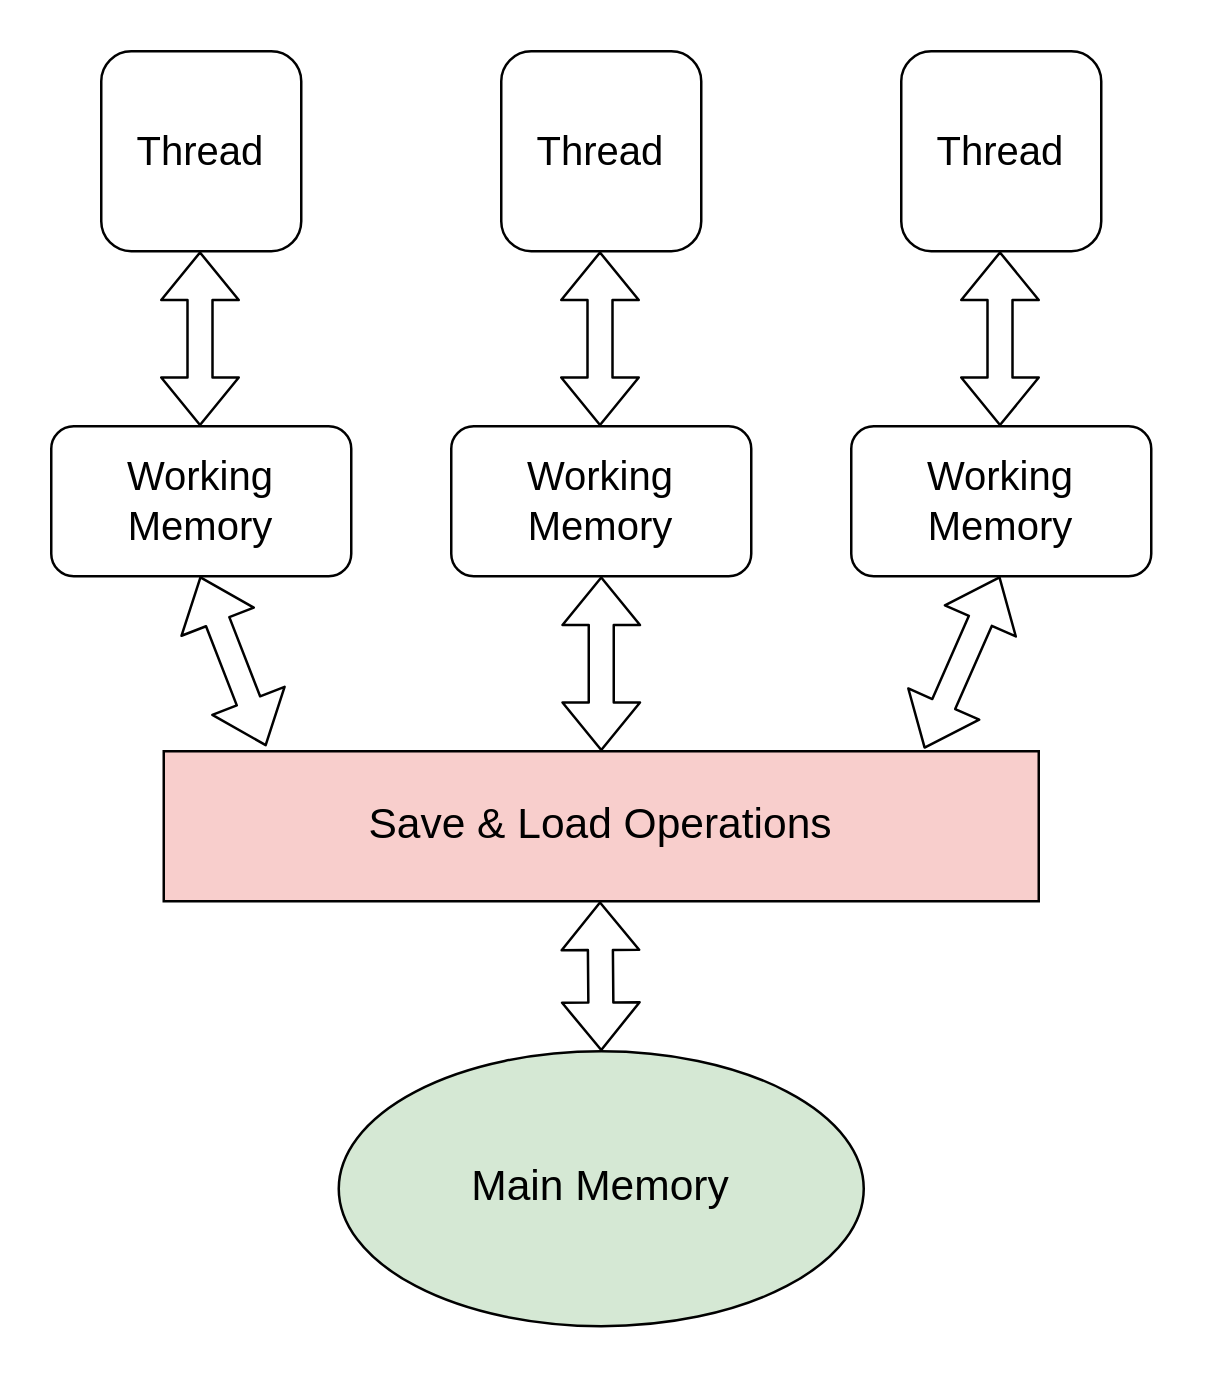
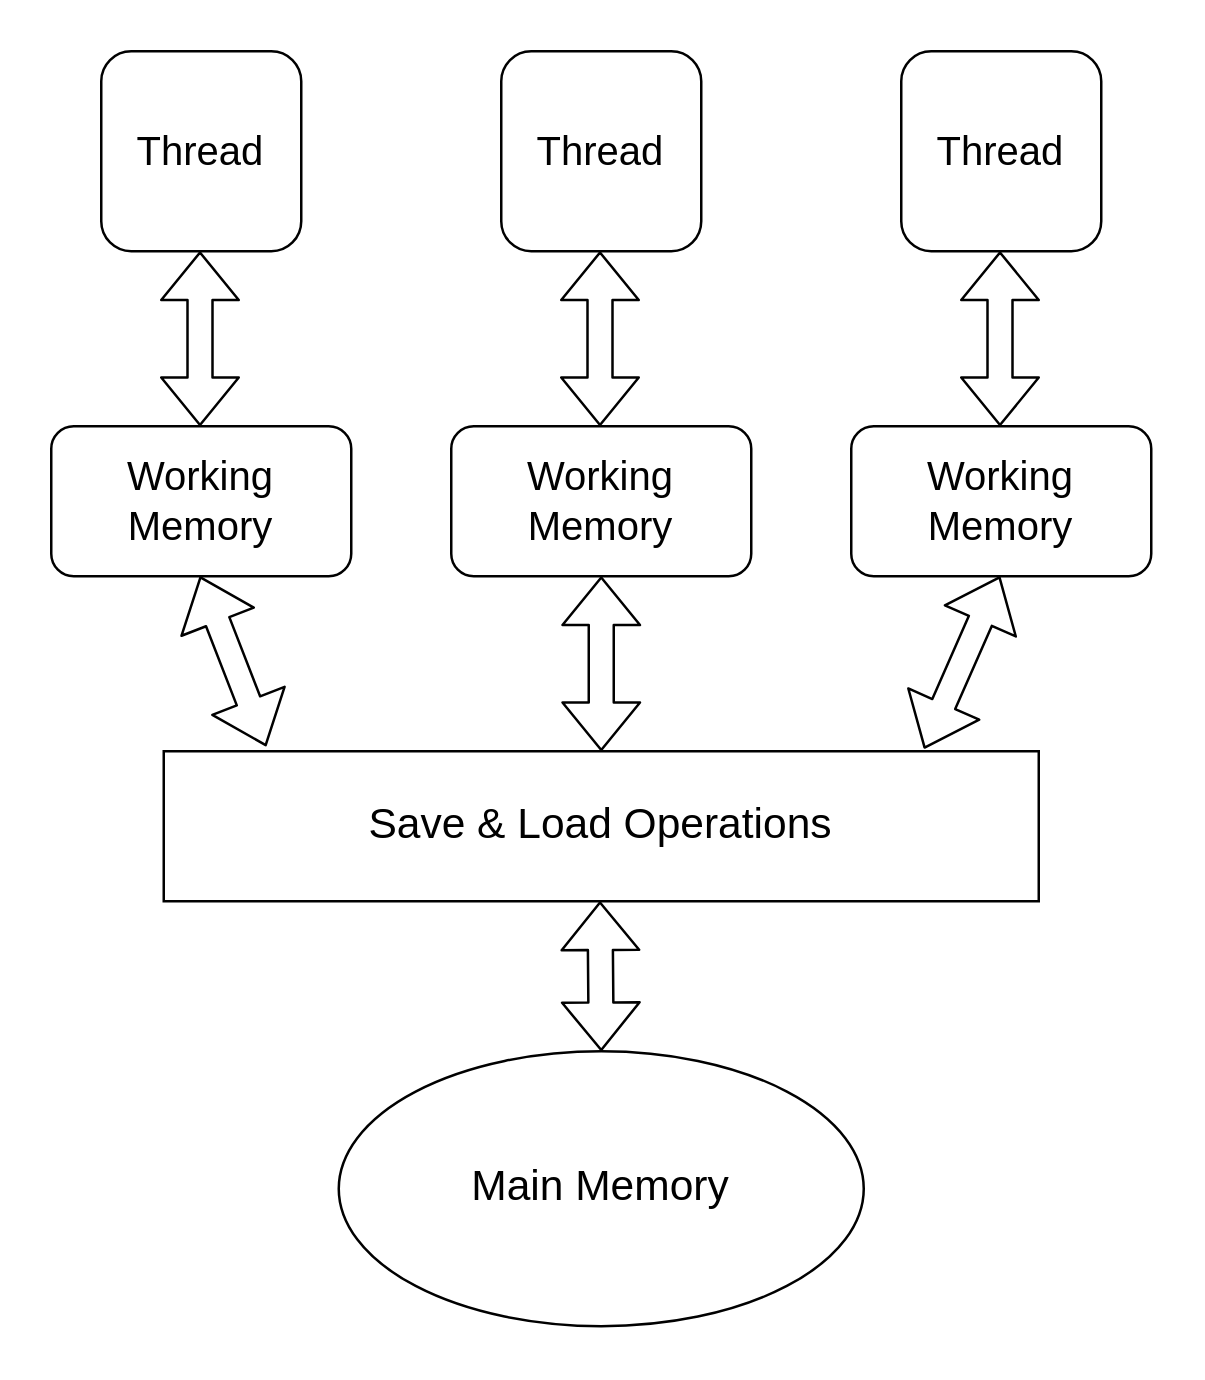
node "Save & Load Operations": fillcolor #f8cecc -> #ffffff
node "Main Memory": fillcolor #d5e8d4 -> #ffffff
